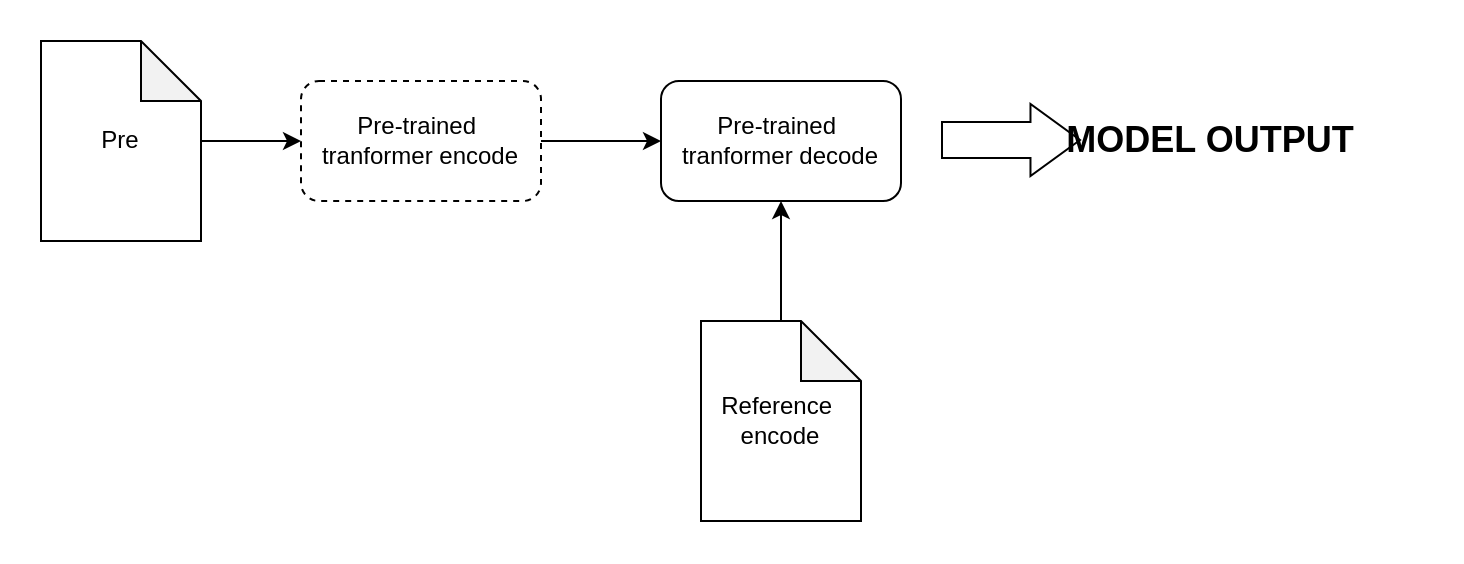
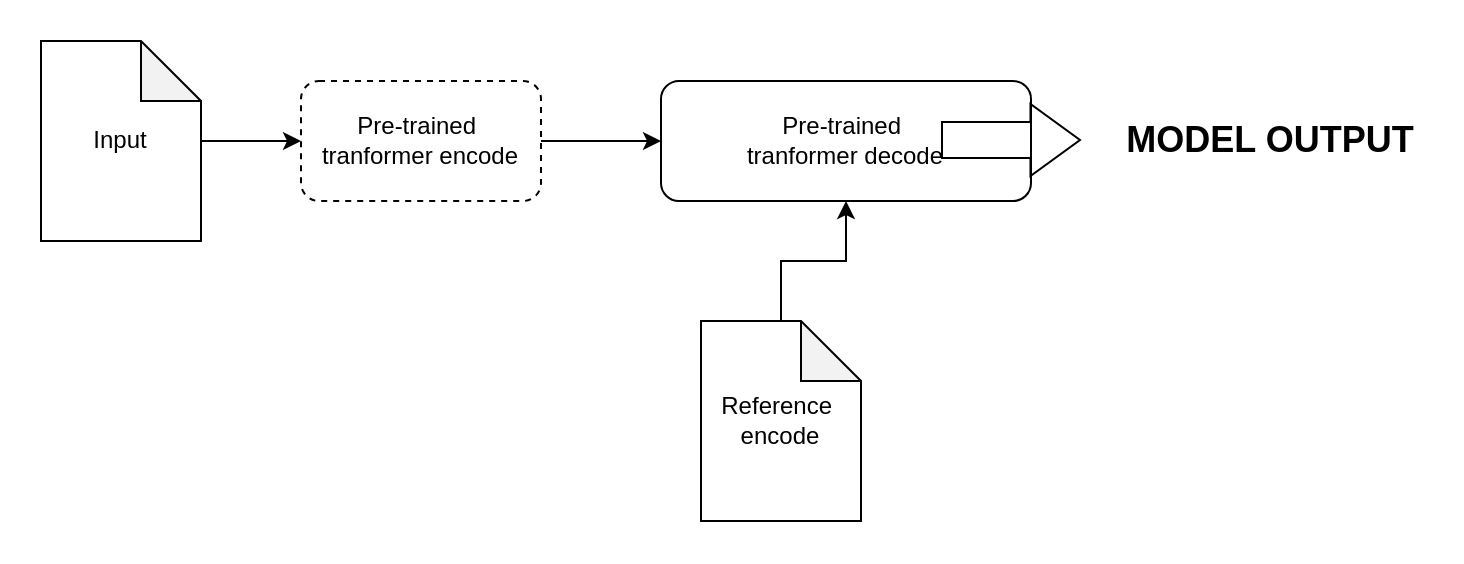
node "Pre": label "Pre" -> "Input"
node "Pre-trained tranformer decode": size 240x120 -> 370x120
node "MODEL OUTPUT": moved (1211, 141) -> (1271, 141)
